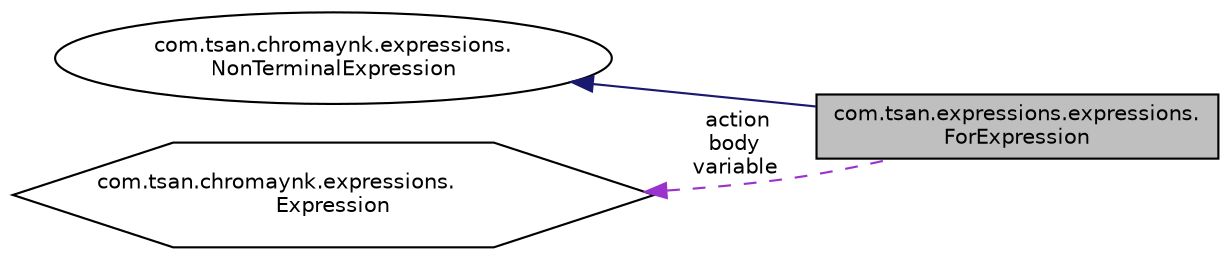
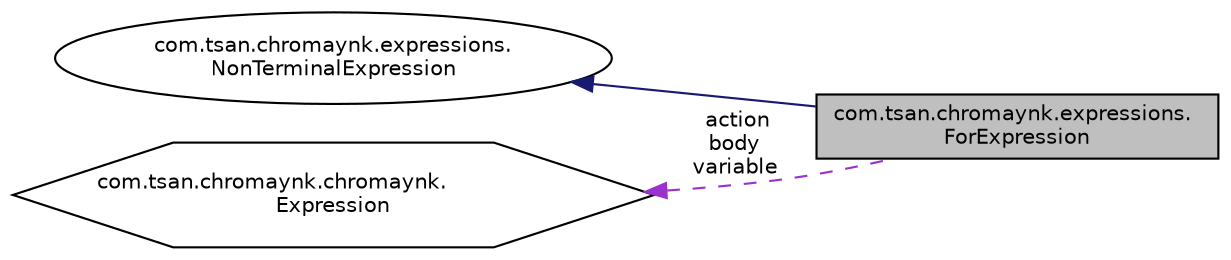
node "com.tsan.expressions.expressions. ForExpression": label "com.tsan.expressions.expressions. ForExpression" -> "com.tsan.chromaynk.expressions. ForExpression"
node "com.tsan.chromaynk.expressions. Expression": label "com.tsan.chromaynk.expressions. Expression" -> "com.tsan.chromaynk.chromaynk. Expression"
